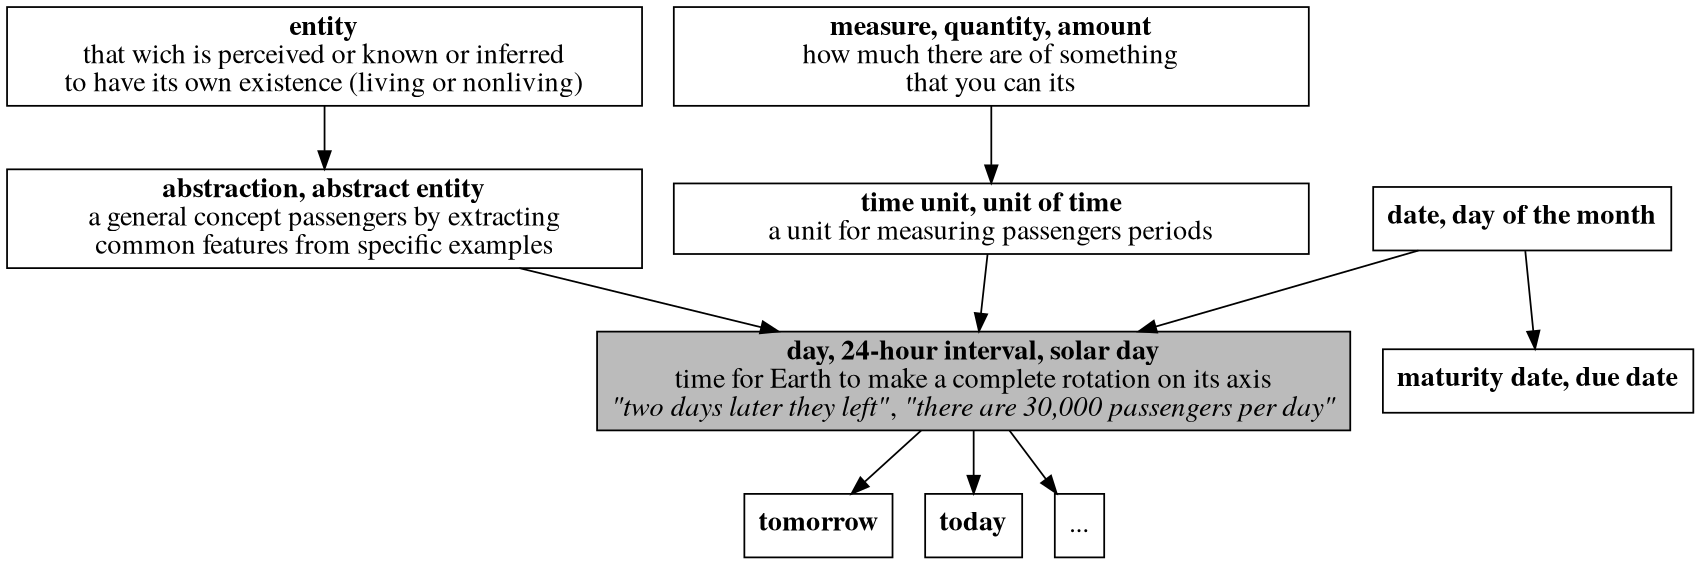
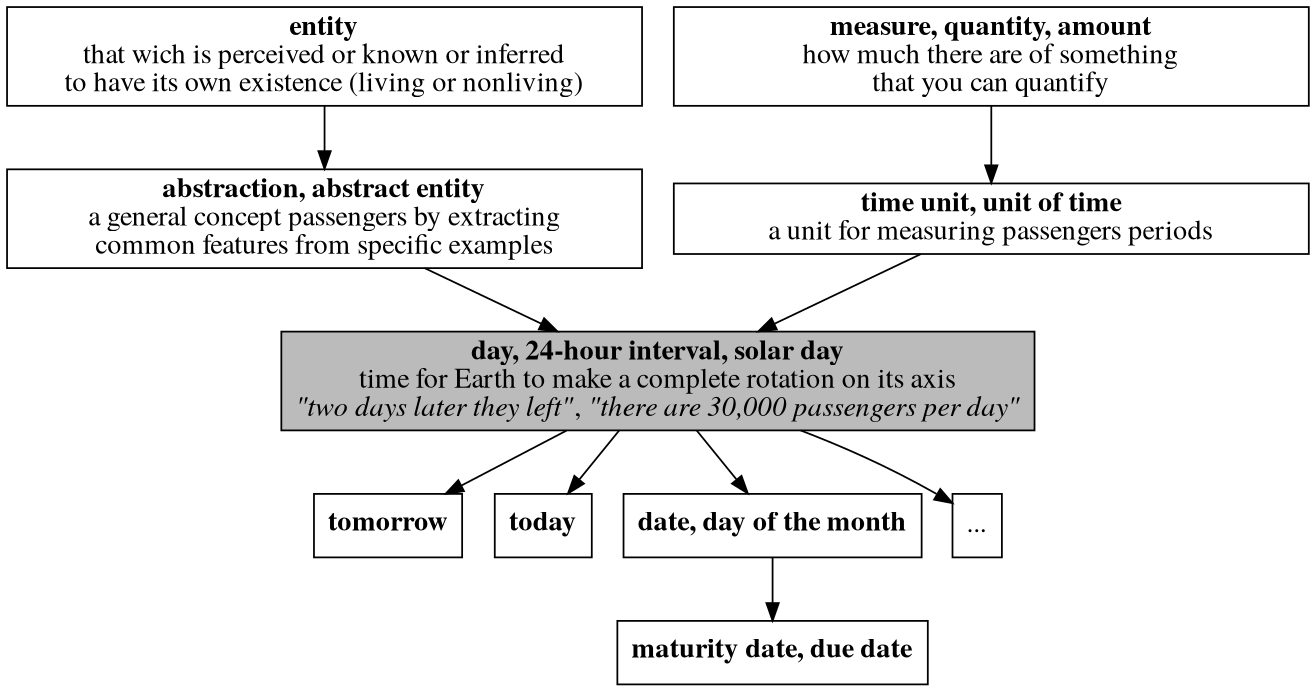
node "measure, quantity, amount": text "that you can its" -> "that you can quantify"
edge "date, day of the month" -> "day, 24-hour interval, solar day": reversed
